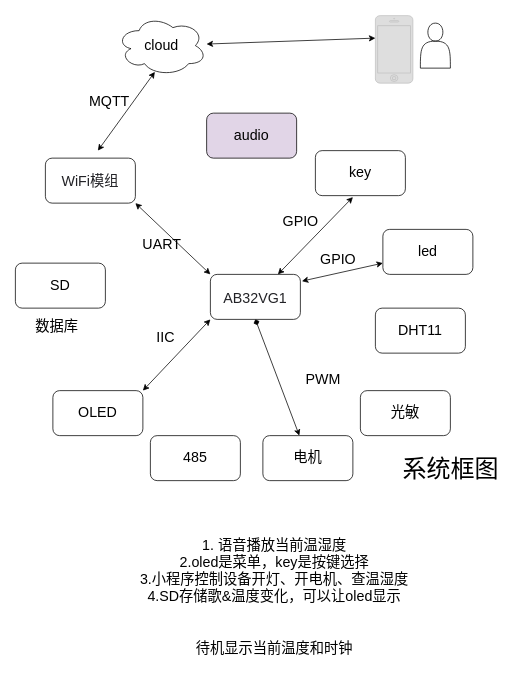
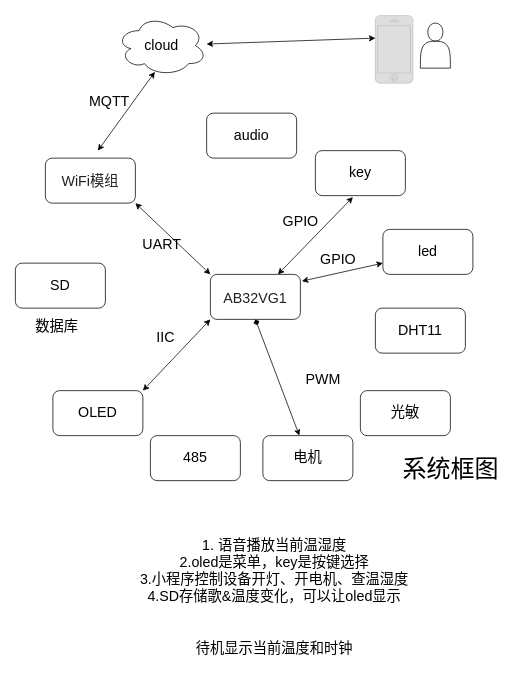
node "audio": fillcolor #e1d5e7 -> #ffffff
